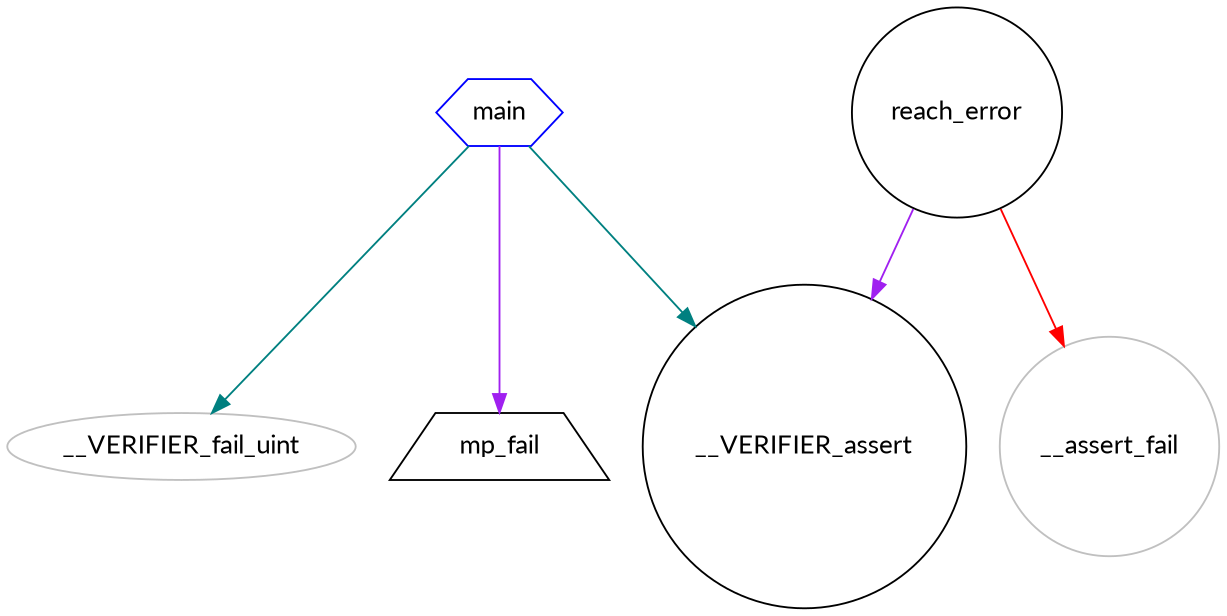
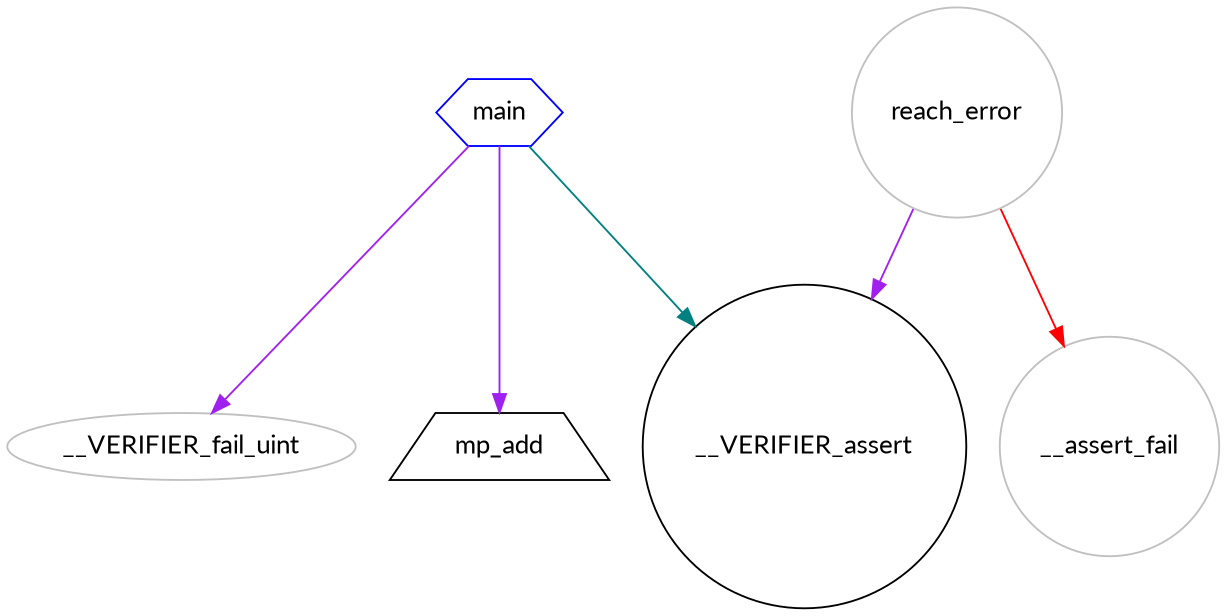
node "reach_error": color black -> grey
edge "main" -> "__VERIFIER_fail_uint": color teal -> purple
node "mp_fail": label "mp_fail" -> "mp_add"
